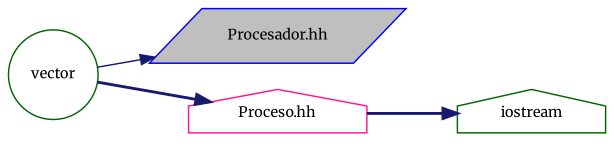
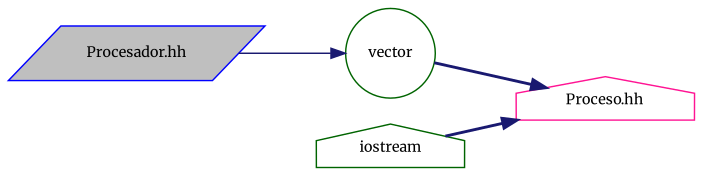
edge "vector" -> "Procesador.hh": reversed
edge "Proceso.hh" -> "iostream": reversed
